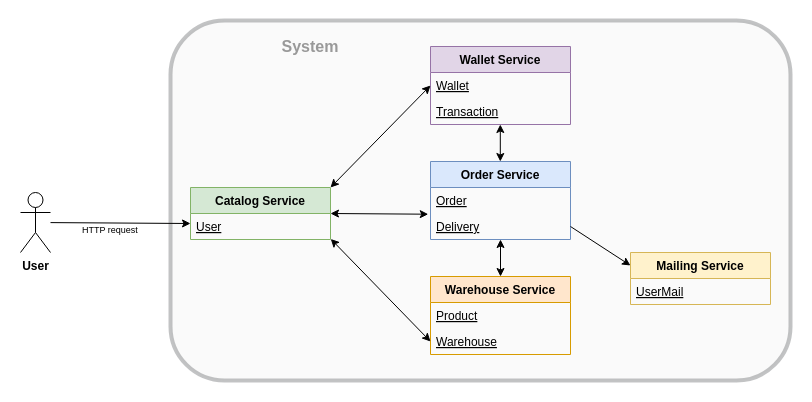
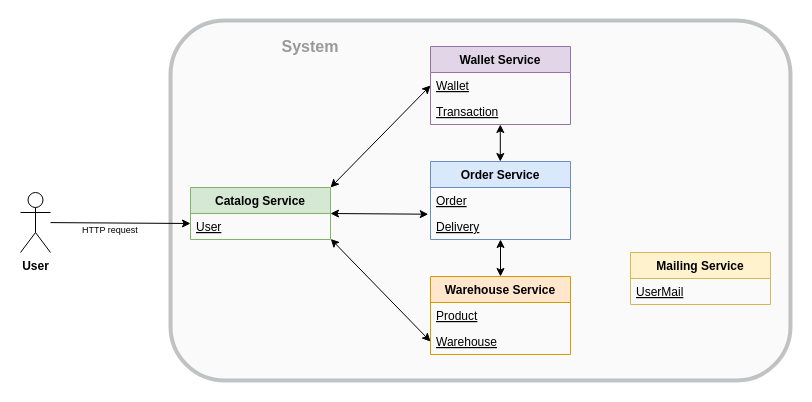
edge "Delivery" -> "Mailing Service": removed
